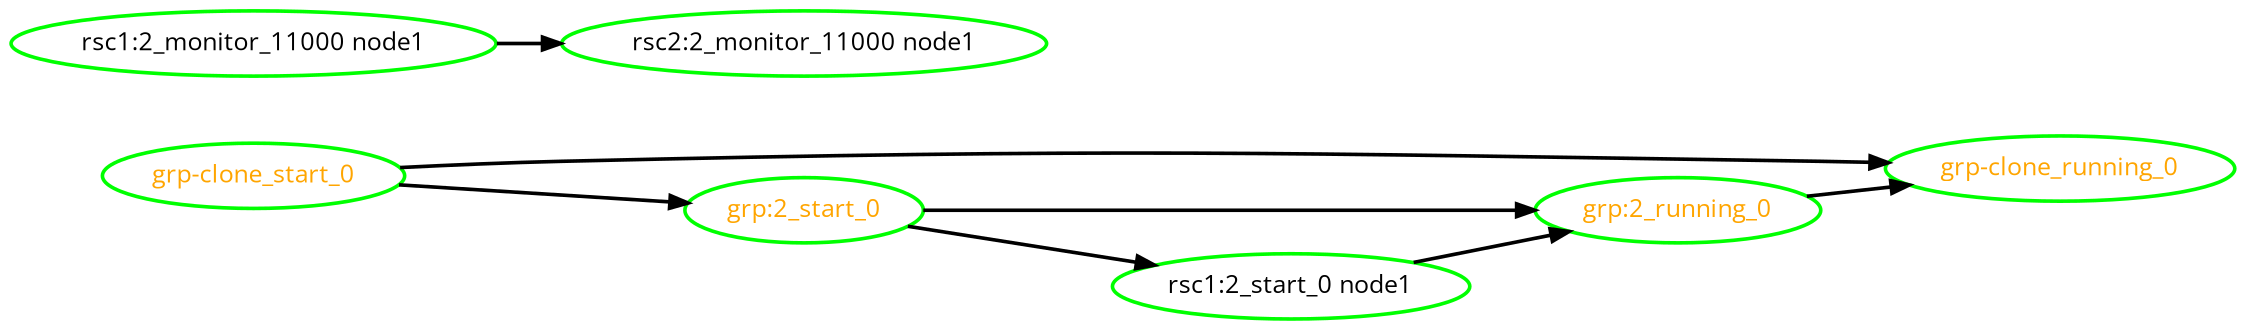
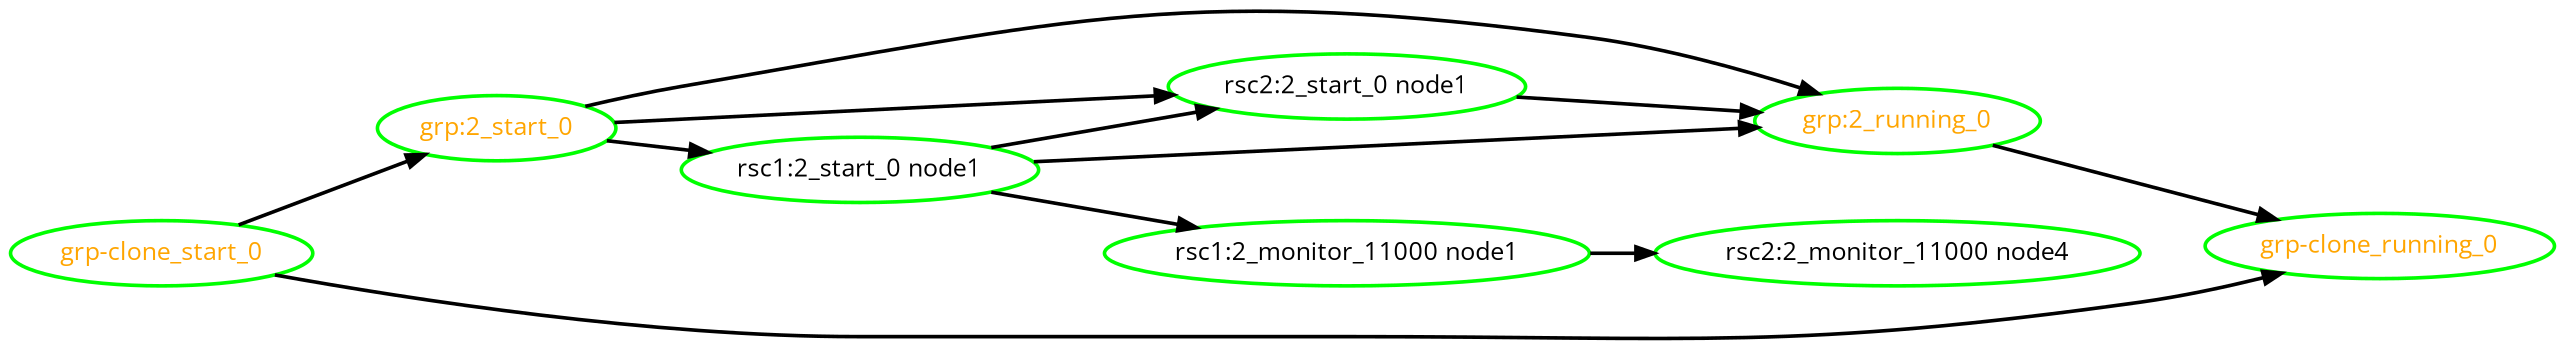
node "rsc2:2_monitor_11000 node1": label "rsc2:2_monitor_11000 node1" -> "rsc2:2_monitor_11000 node4"
node "rsc2:2_start_0 node1": added
edge "rsc1:2_start_0 node1" -> "rsc1:2_monitor_11000 node1": added
